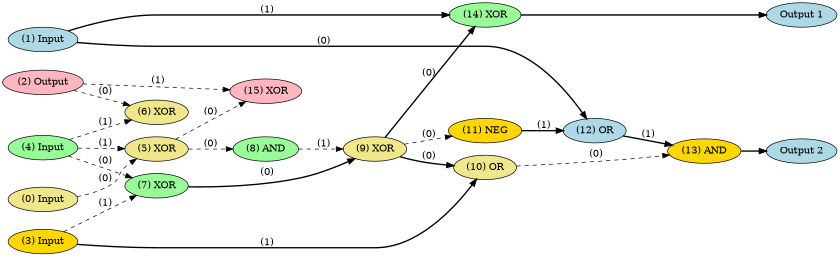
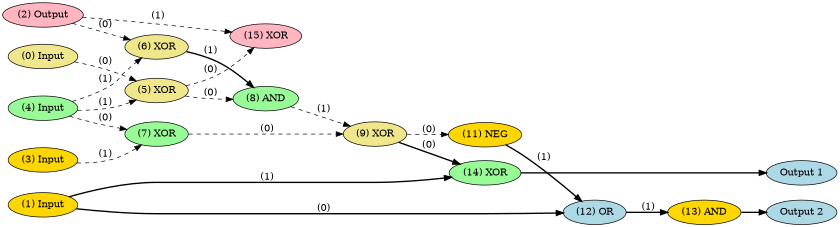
node "(1) Input": fillcolor lightblue -> gold
edge "(6) XOR" -> "(8) AND": added, label "(1)"
node "(10) OR": removed
edge "(7) XOR" -> "(9) XOR": style bold -> dashed
